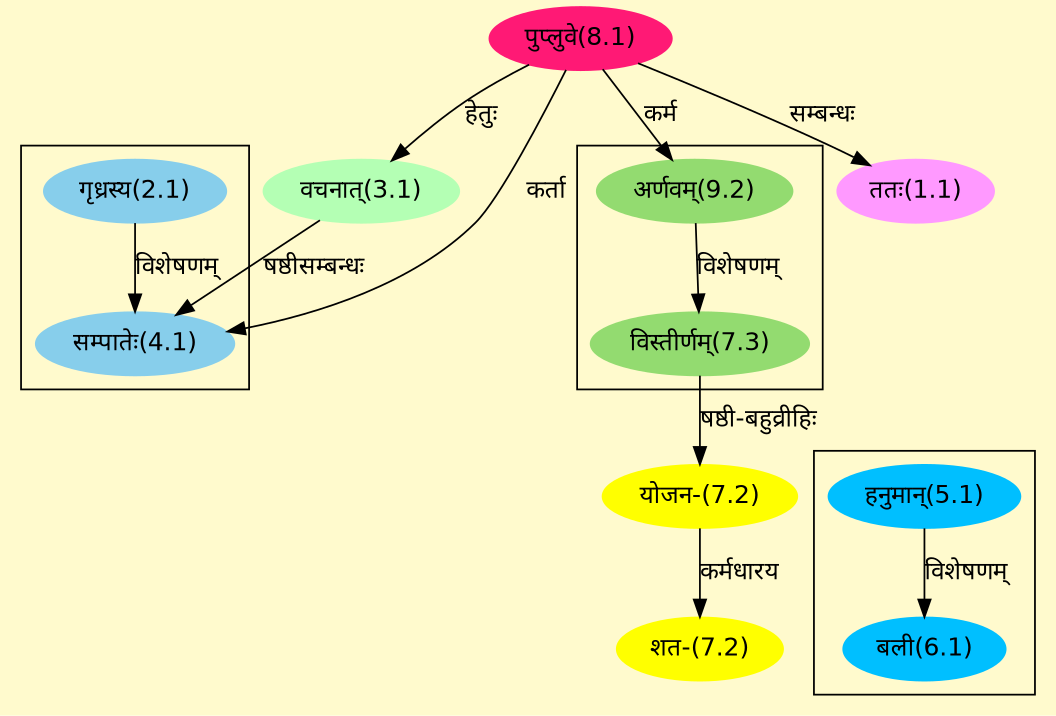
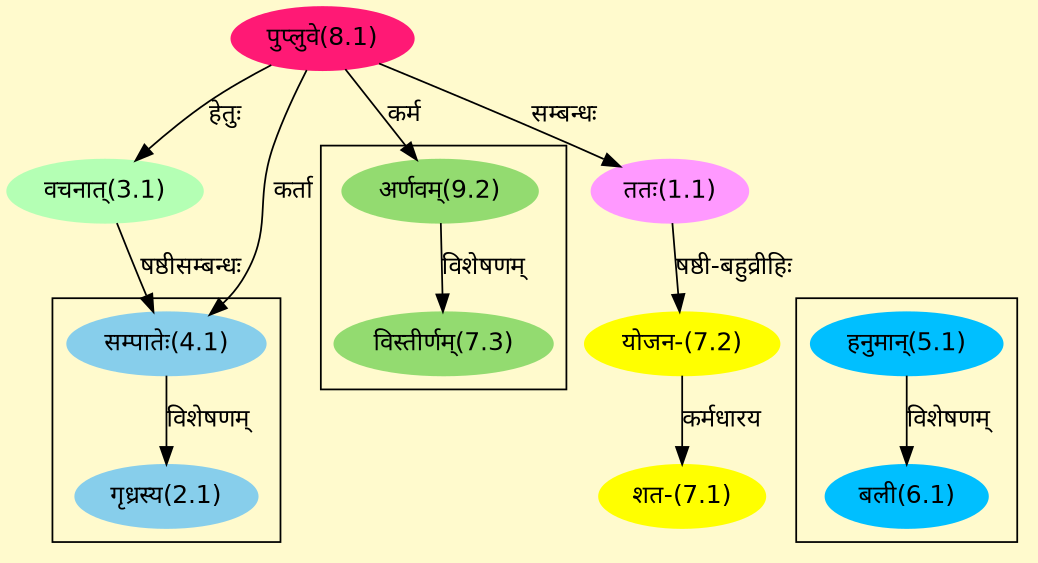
edge "गृध्रस्य(2.1)" -> "सम्पातेः(4.1)": reversed
edge "विस्तीर्णम्(7.3)" -> "योजन-(7.2)": now "ततः(1.1)" -> "योजन-(7.2)"
node "शत-(7.2)": label "शत-(7.2)" -> "शत-(7.1)"
